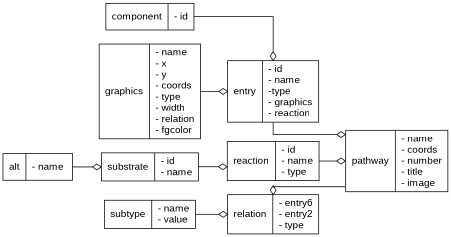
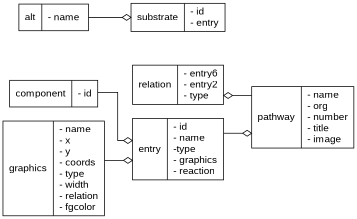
node "pathway": text "- coords" -> "- org"
node "reaction": removed
node "substrate": text "- name" -> "- entry"
node "subtype": removed
